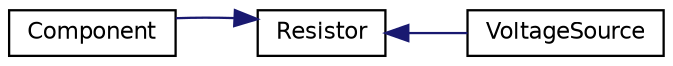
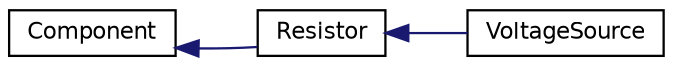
edge "Component" -> "Resistor": reversed
